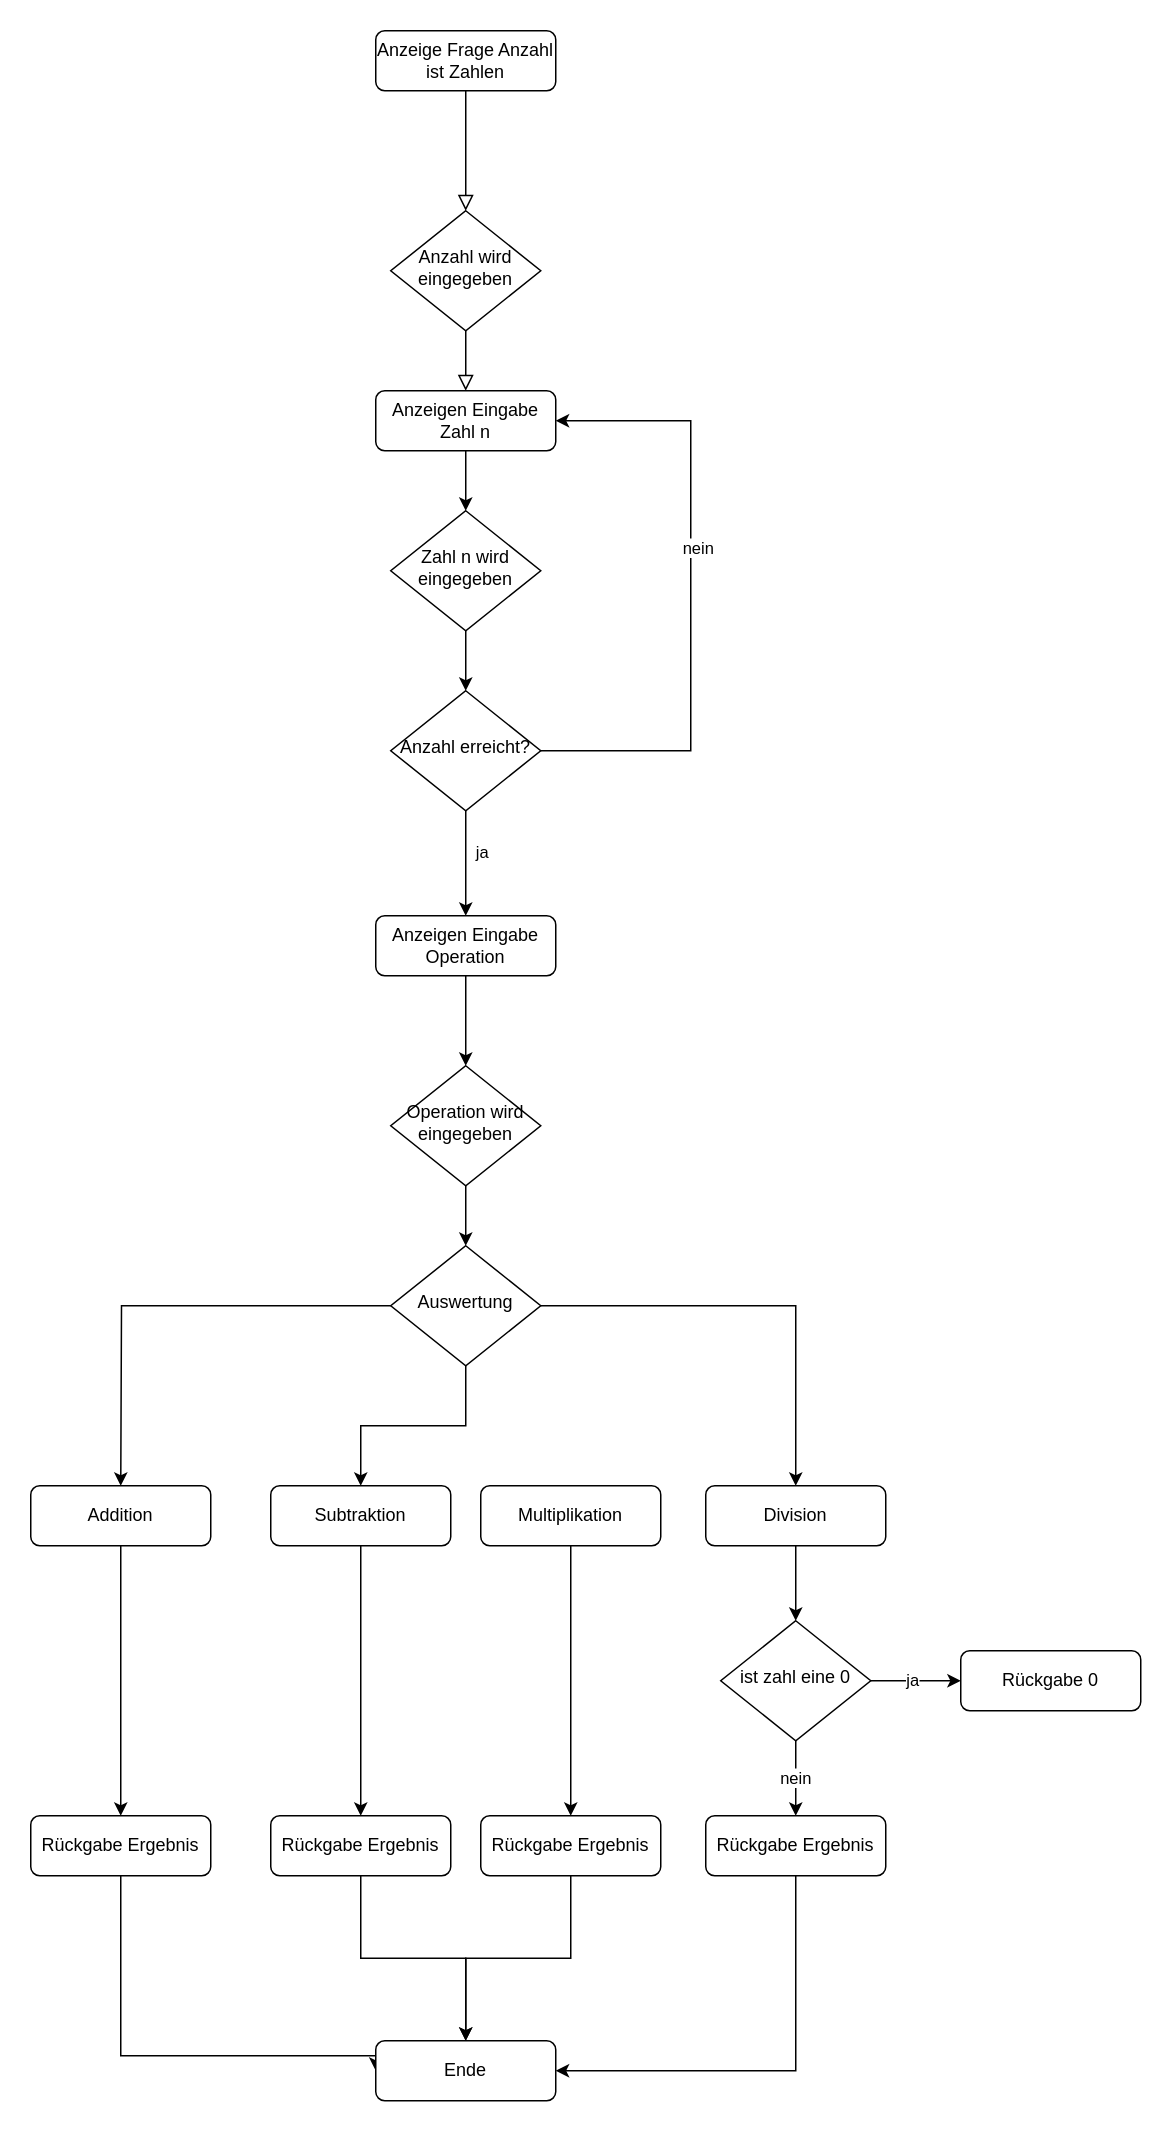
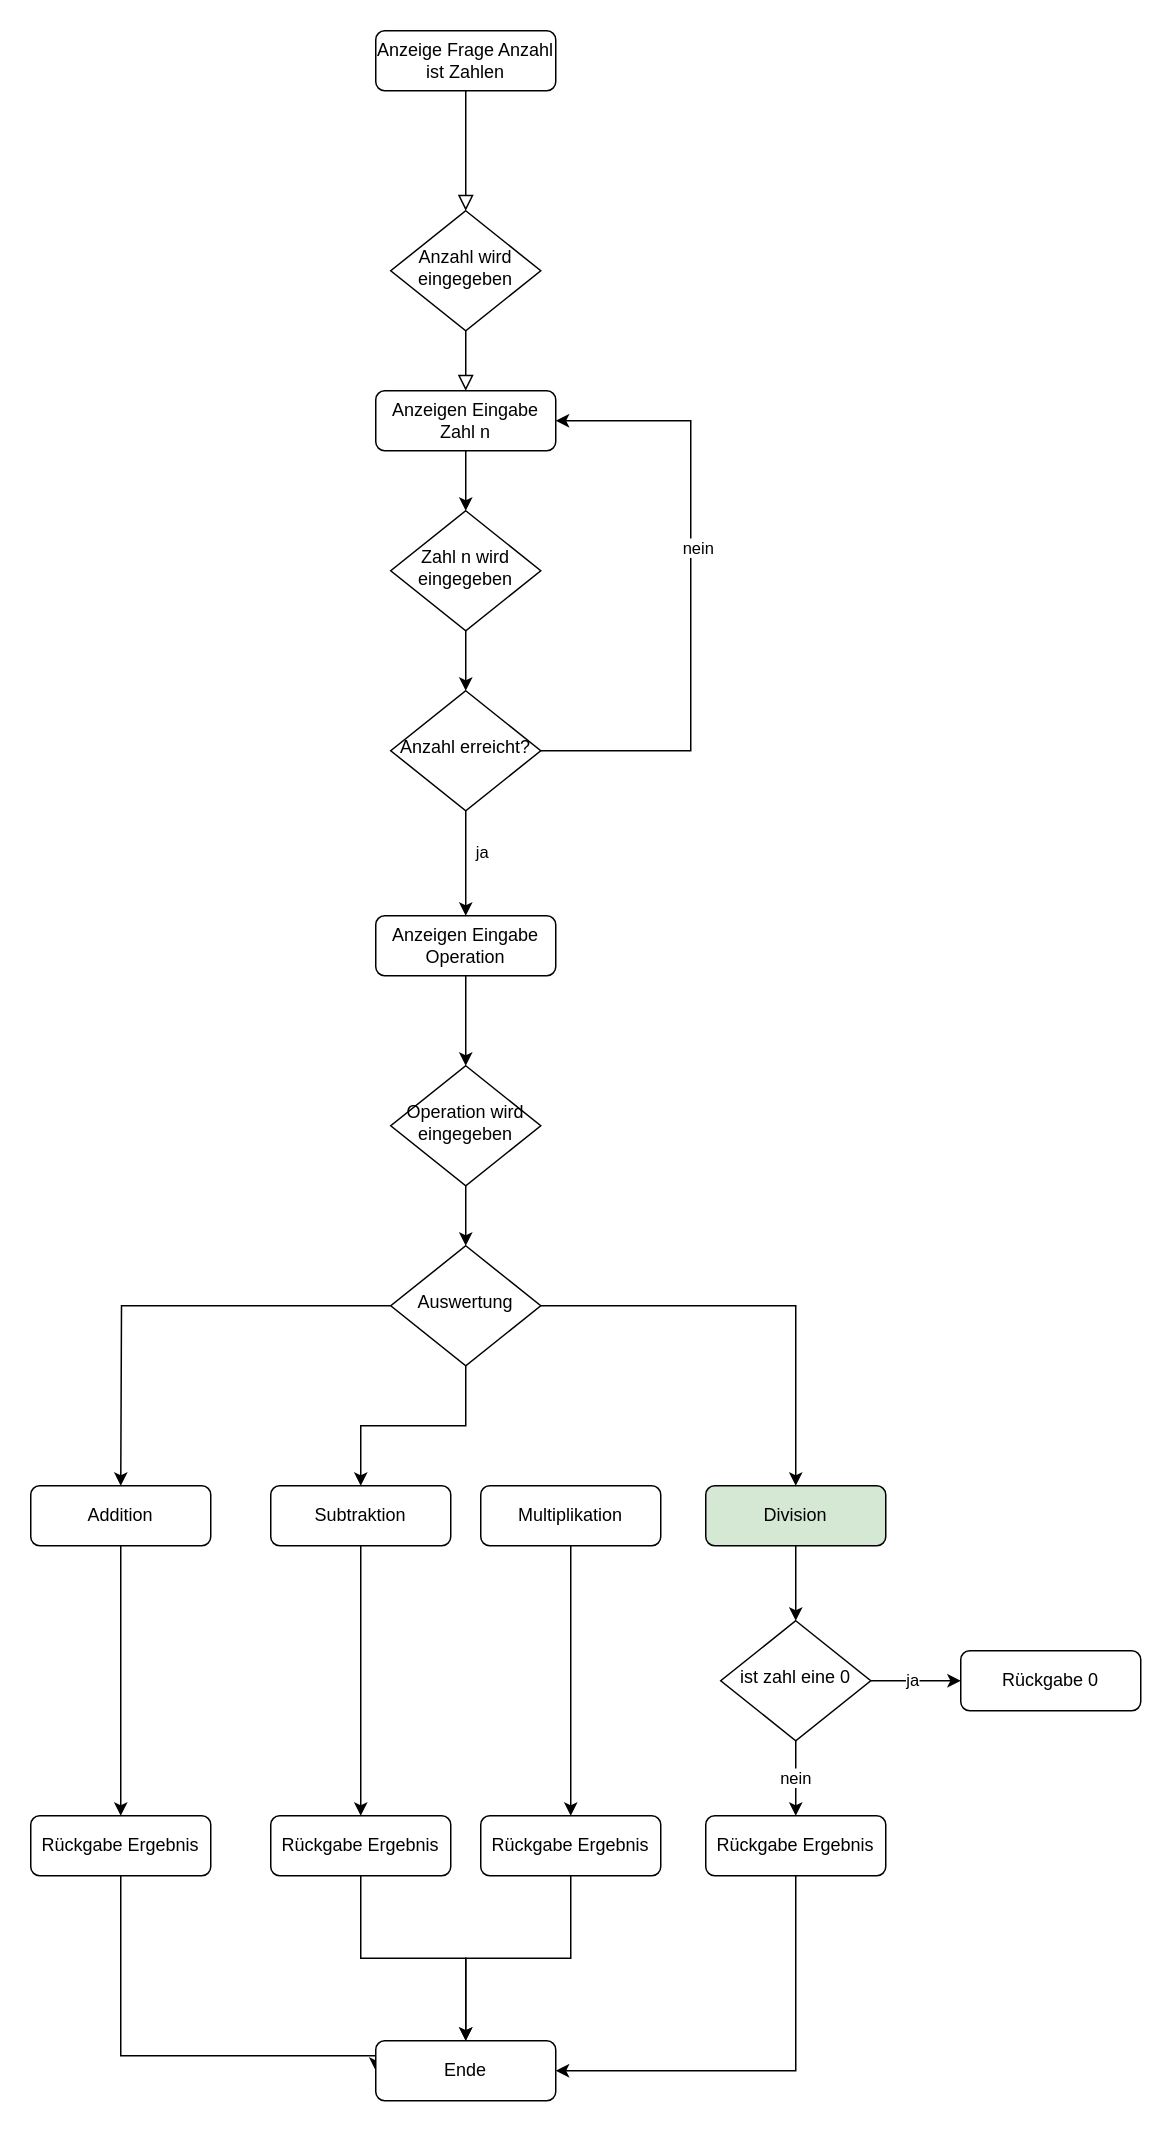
node "Division": fillcolor #ffffff -> #d5e8d4
